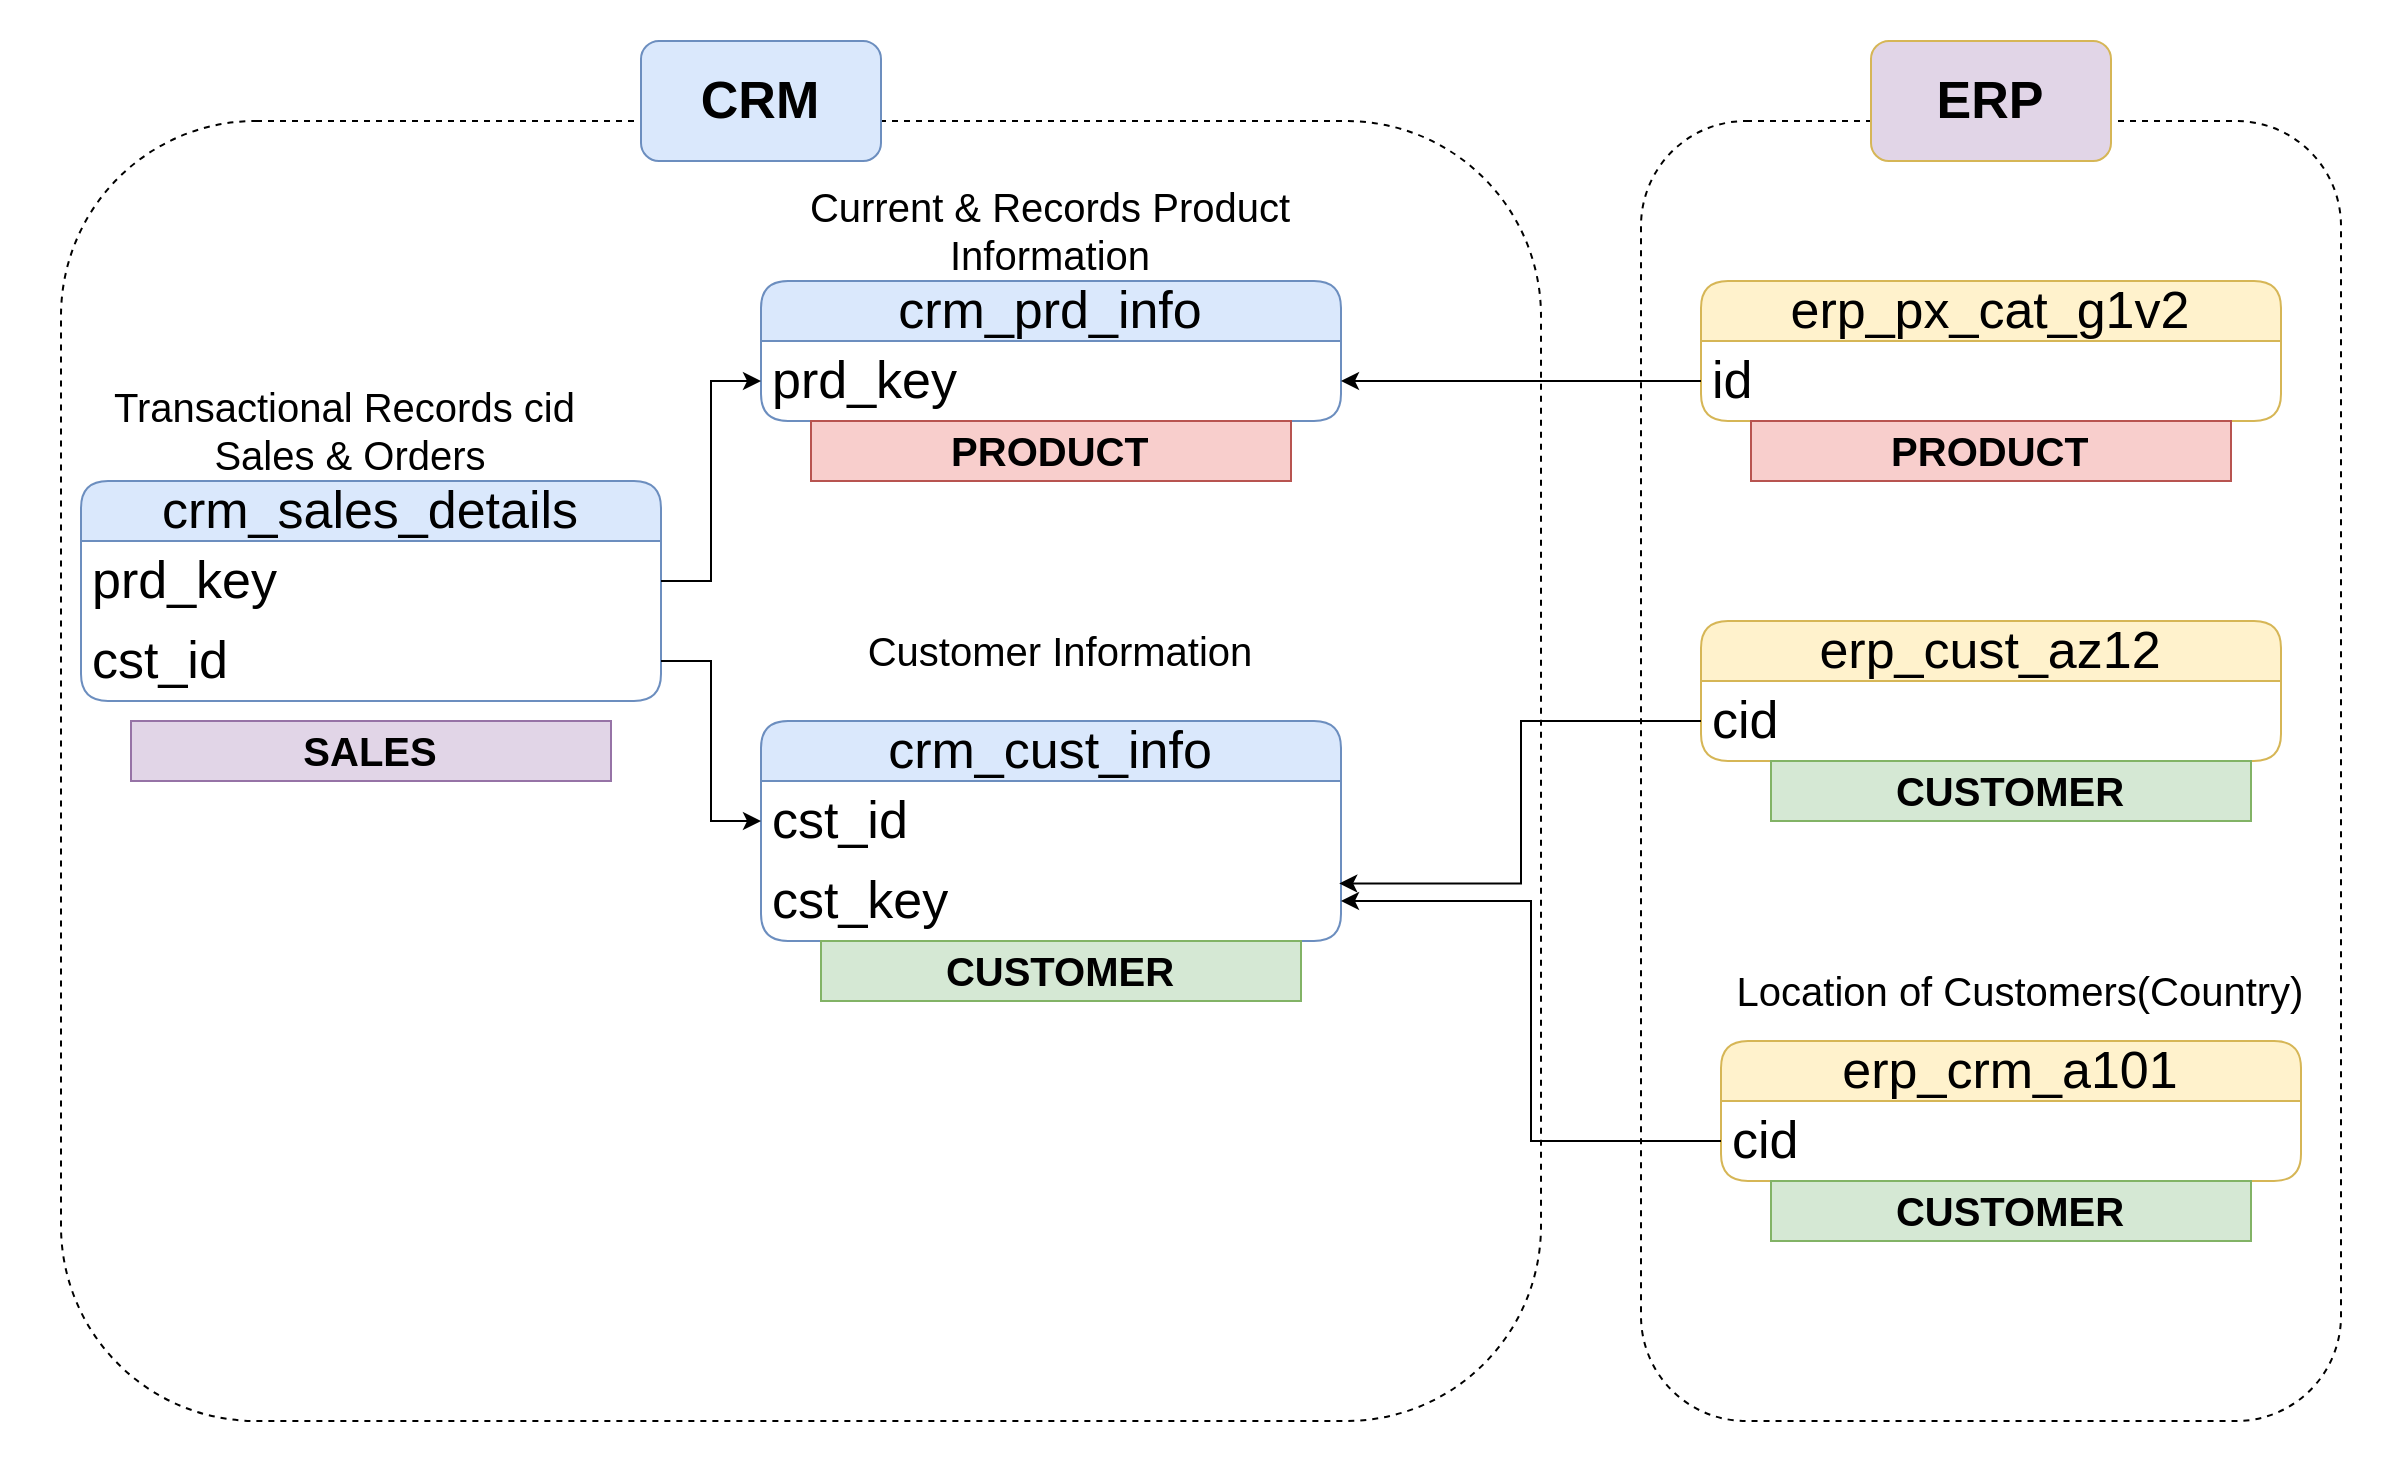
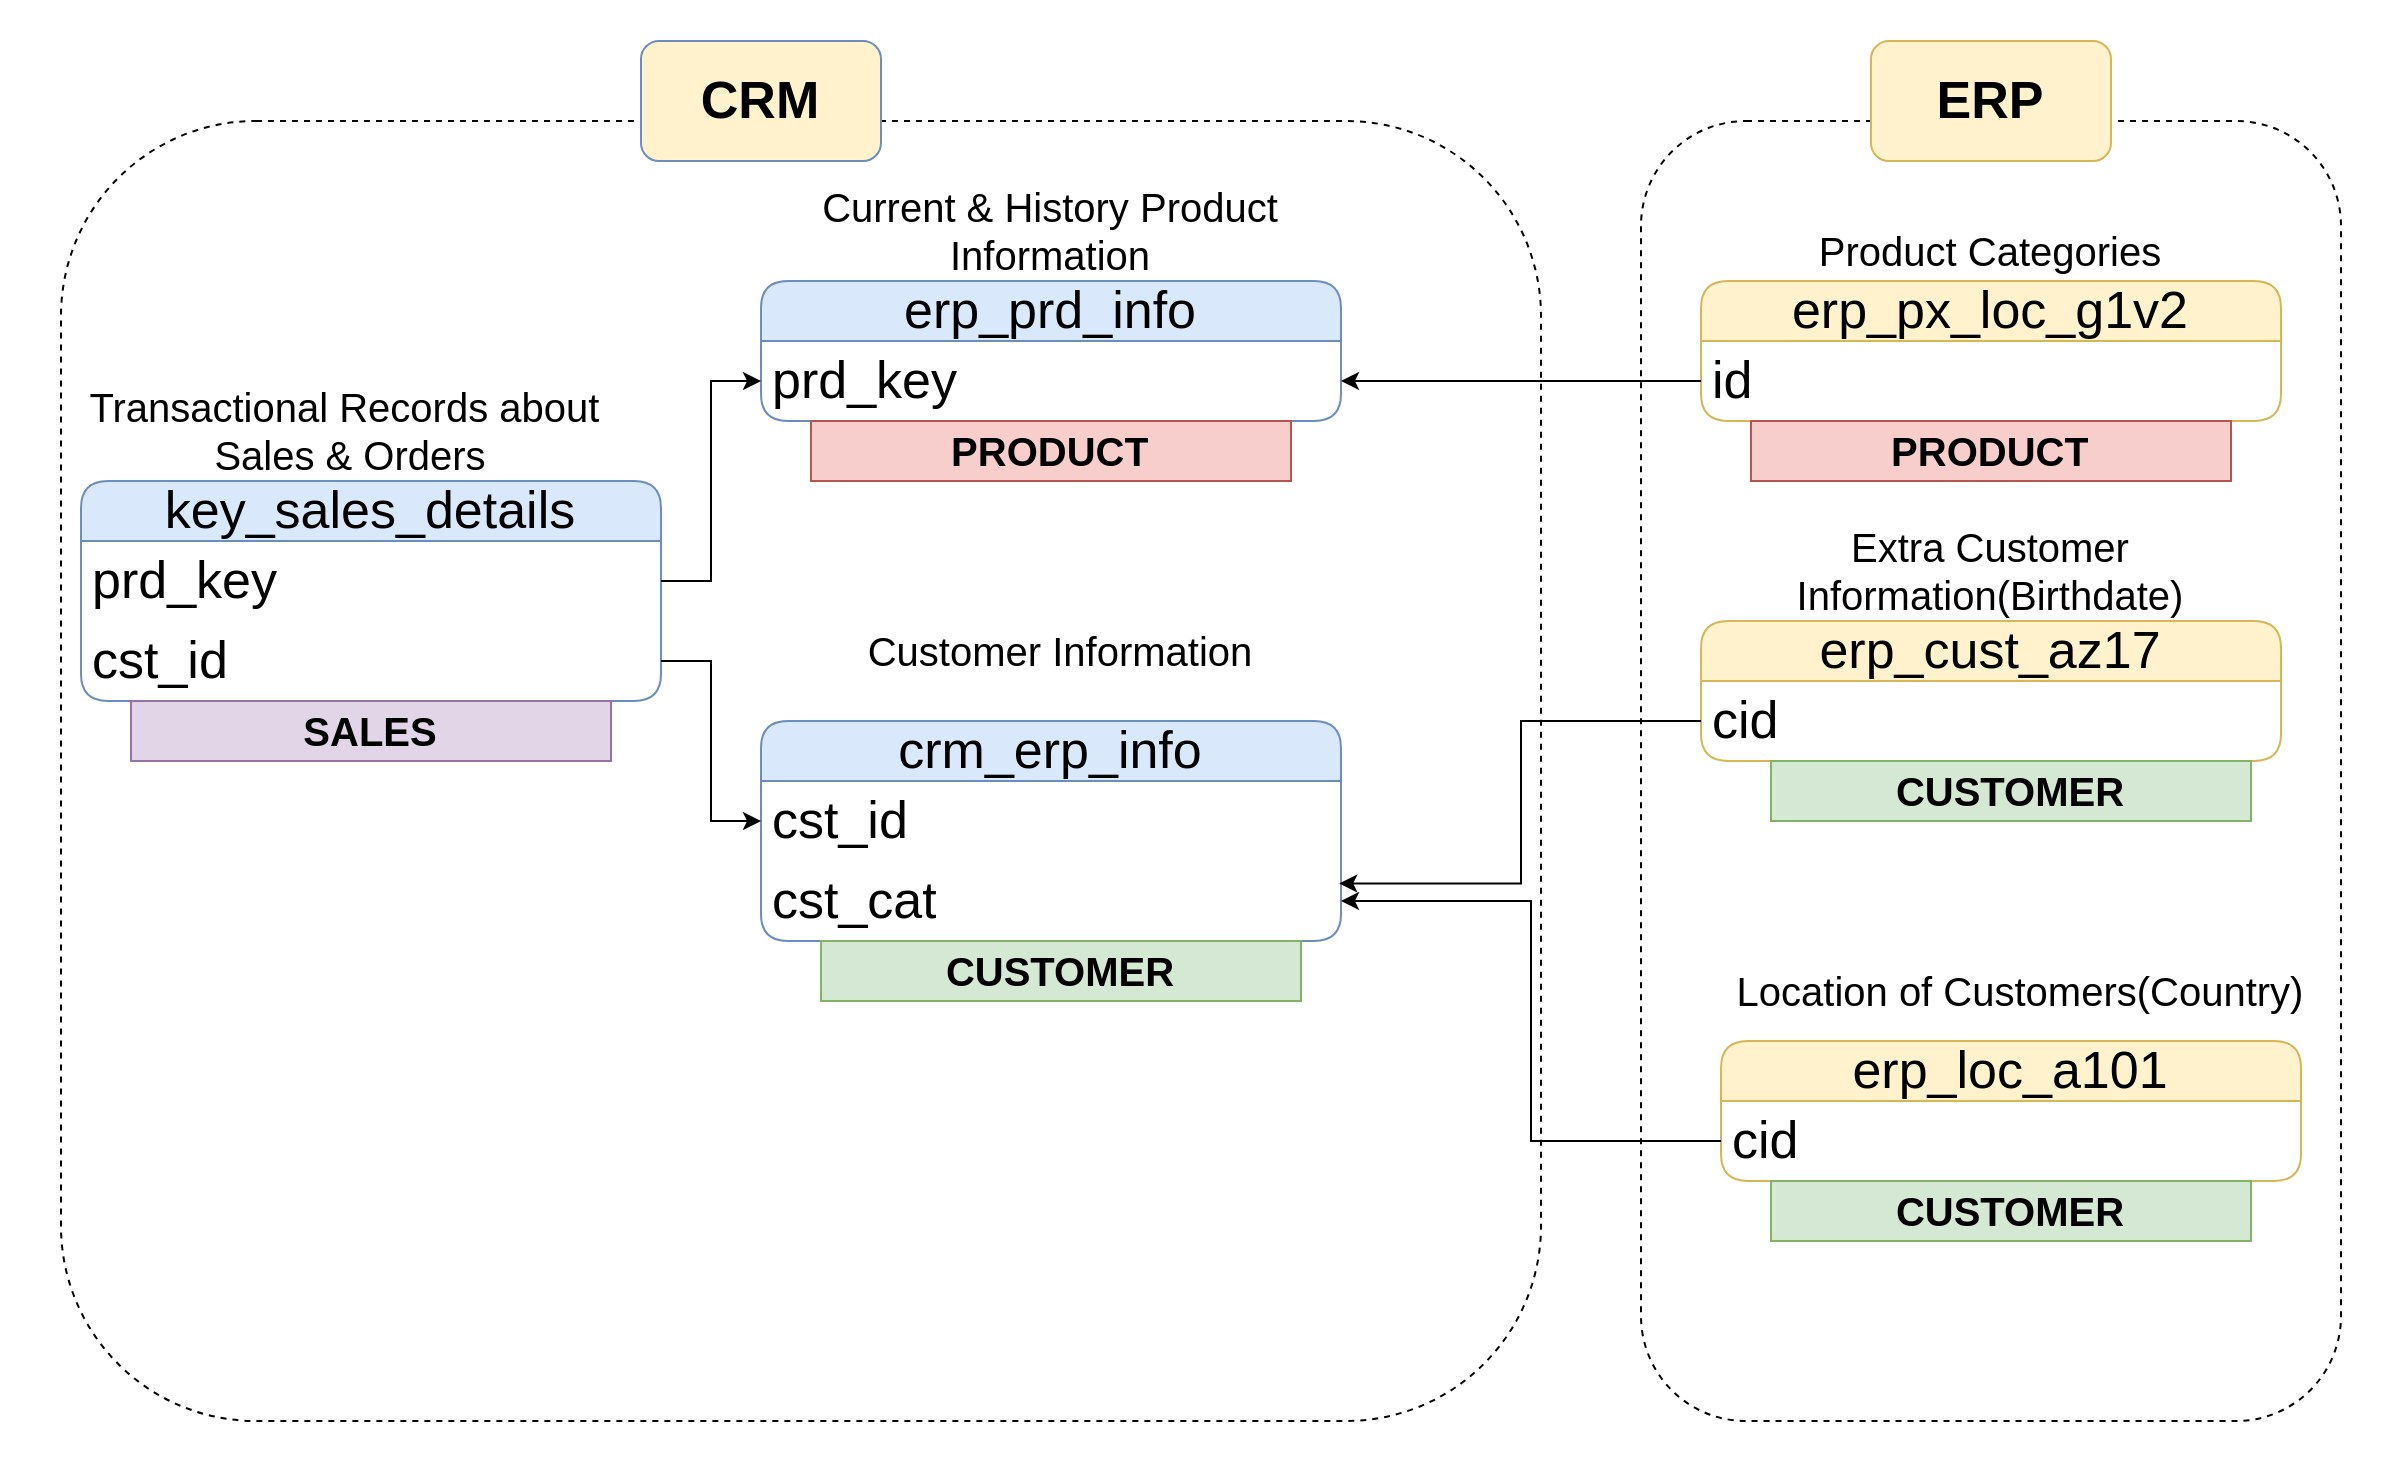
node "CRM": fillcolor #dae8fc -> #fff2cc
node "ERP": fillcolor #e1d5e7 -> #fff2cc
node "Current & Records Product Information": label "Current & Records Product Information" -> "Current & History Product Information"
node "Product Categories": added
node "crm_prd_info": label "crm_prd_info" -> "erp_prd_info"
node "erp_px_cat_g1v2": label "erp_px_cat_g1v2" -> "erp_px_loc_g1v2"
node "Transactional Records cid Sales & Orders": label "Transactional Records cid Sales & Orders" -> "Transactional Records about Sales & Orders"
node "crm_sales_details": label "crm_sales_details" -> "key_sales_details"
node "Extra Customer Information(Birthdate)": added
node "erp_cust_az12": label "erp_cust_az12" -> "erp_cust_az17"
node "SALES": moved (371, 751) -> (371, 731)
node "crm_cust_info": label "crm_cust_info" -> "crm_erp_info"
node "cst_key": label "cst_key" -> "cst_cat"
node "erp_crm_a101": label "erp_crm_a101" -> "erp_loc_a101"
